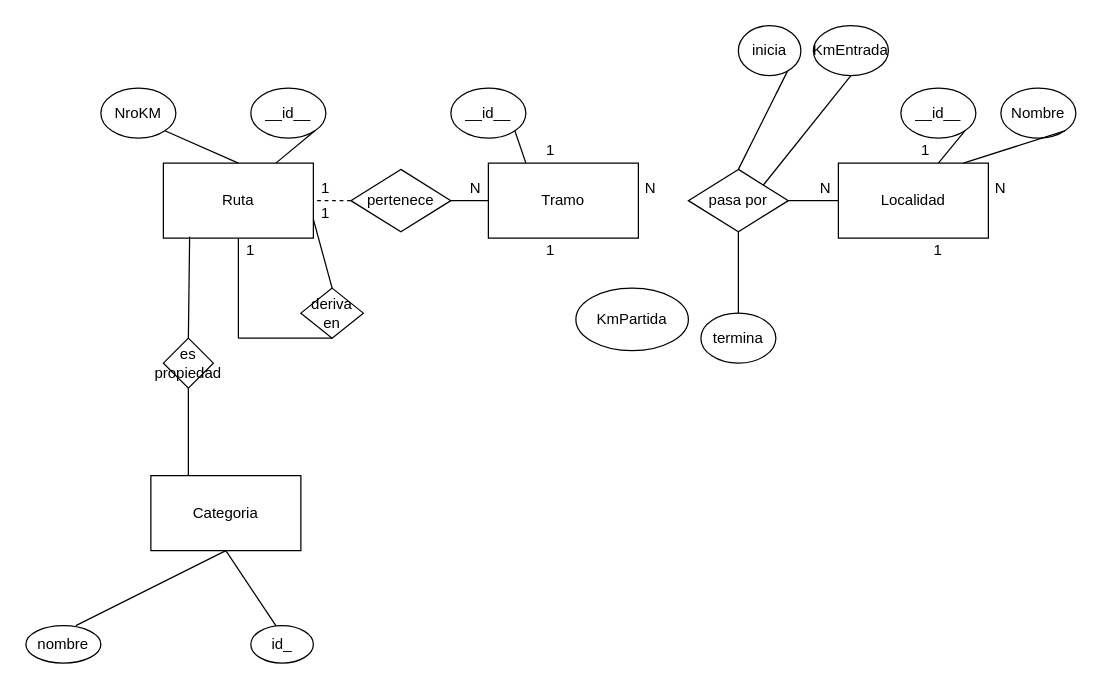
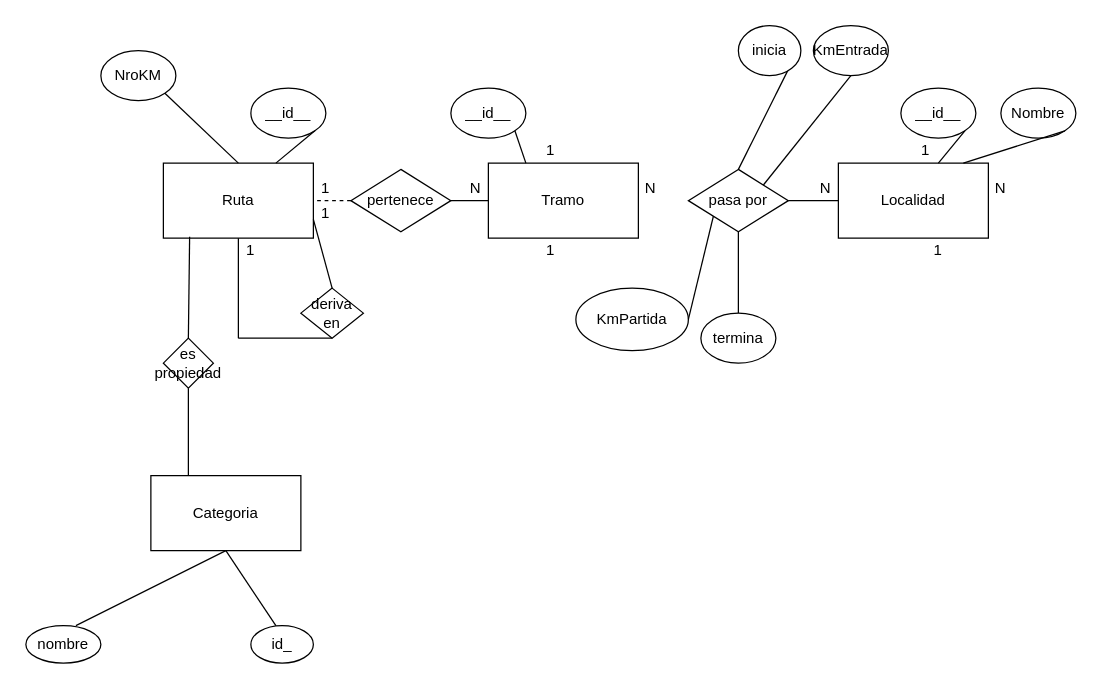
node "NroKM": moved (138, 113) -> (138, 76)
edge "pasa por" -- "KmPartida": added
